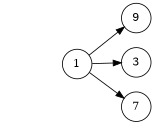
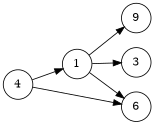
node "4": added
node "7": label "7" -> "6"
